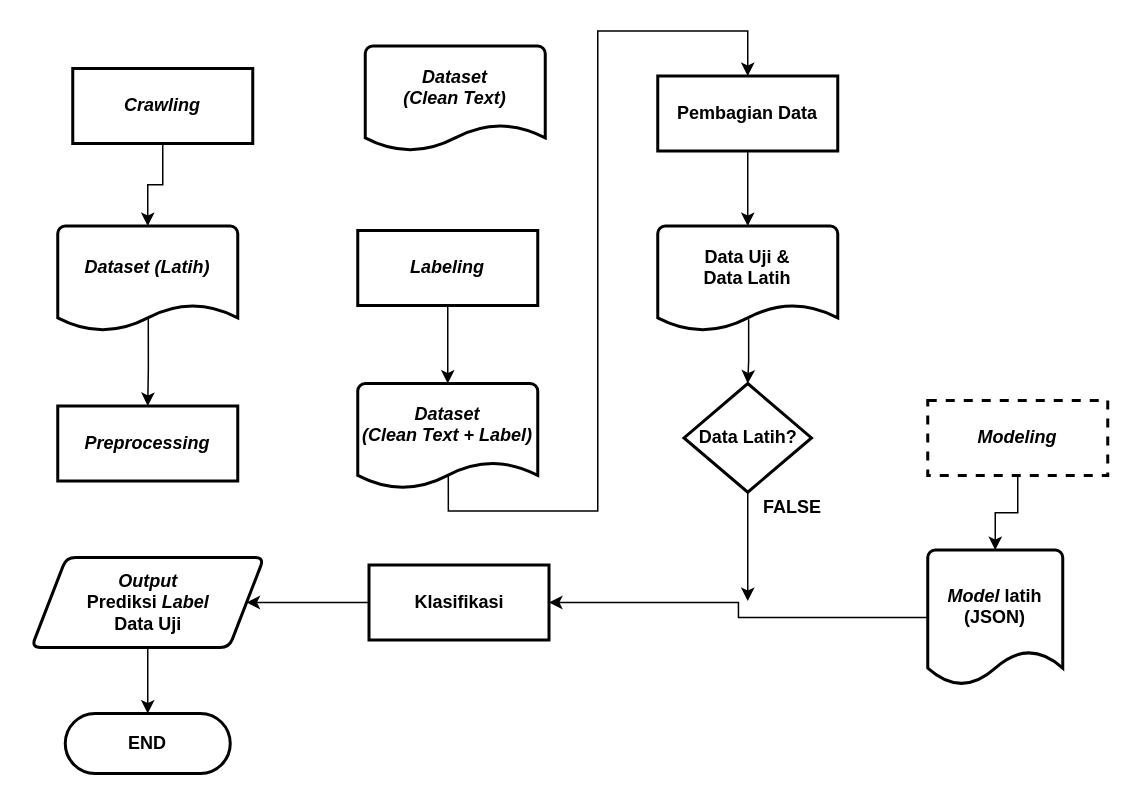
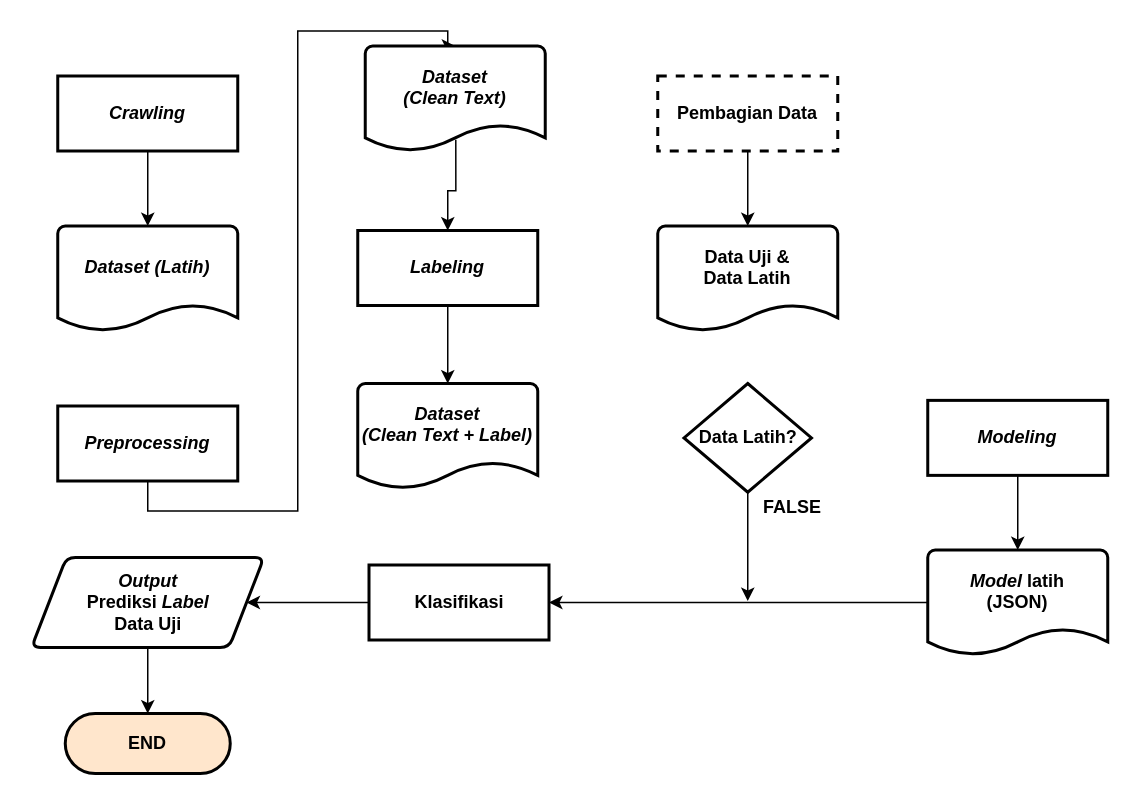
node "Crawling": moved (163, 106) -> (148, 113)
node "Pembagian Data": style solid -> dashed
edge "Dataset(Clean Text)" -> "Labeling": added
edge "Dataset(Clean Text + Label)" -> "Pembagian Data": removed
edge "Preprocessing" -> "Dataset(Clean Text)": added
edge "Data Uji & Data Latih" -> "Data Latih?": removed
edge "Dataset (Latih)" -> "Preprocessing": removed
node "Modeling": style dashed -> solid
node "Model latih (JSON)": size 135x135 -> 180x105
node "END": fillcolor #ffffff -> #ffe6cc
